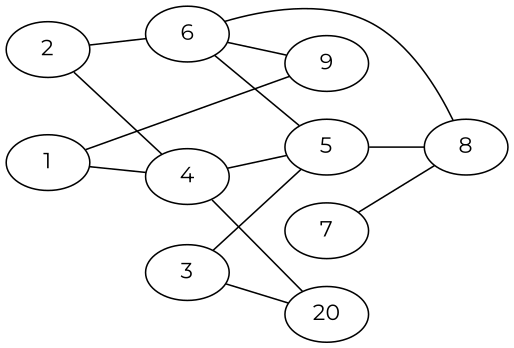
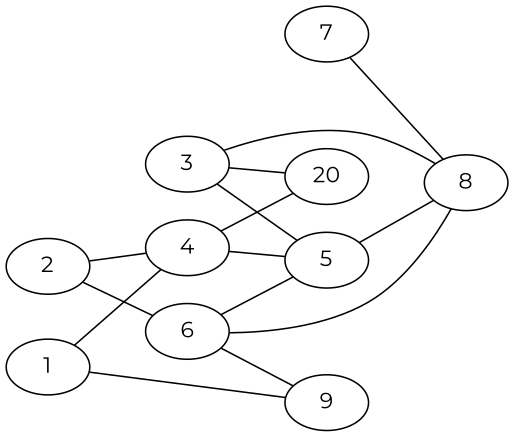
edge "3" -- "8": added
